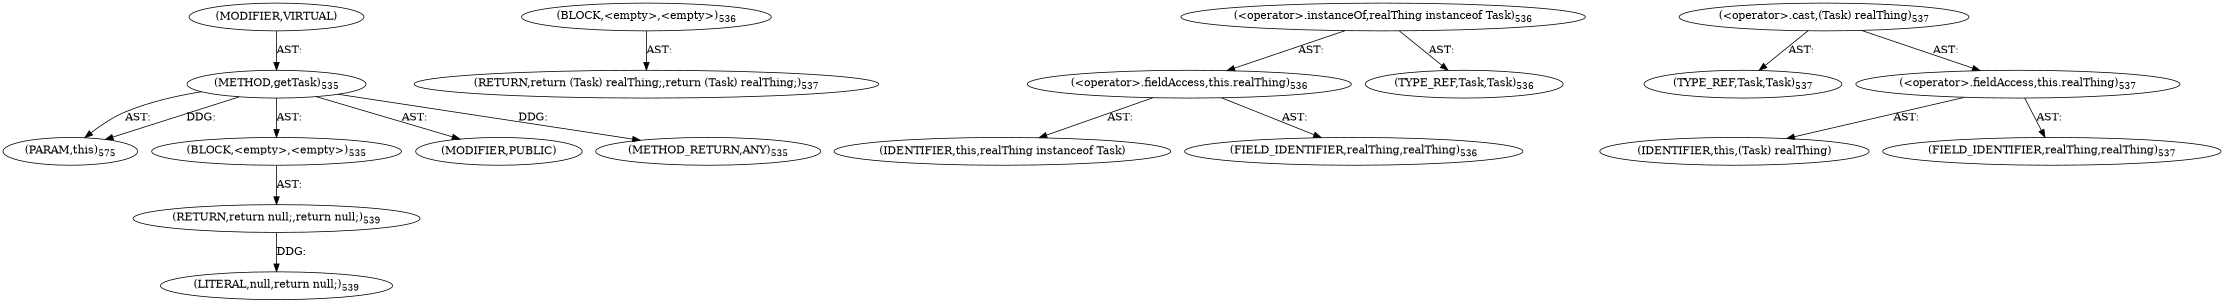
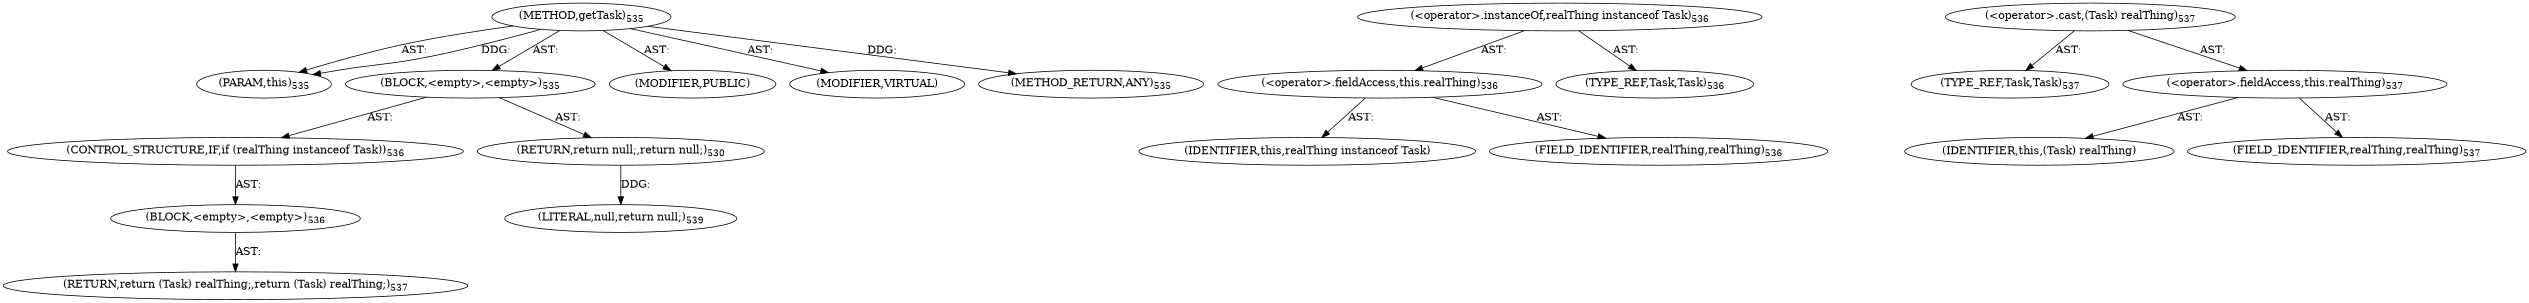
edge "(MODIFIER,VIRTUAL)" -> "(METHOD,getTask)": reversed
node "(PARAM,this)": text "575" -> "535"
node "(CONTROL_STRUCTURE,IF,if (realThing instanceof Task))": added
node "(RETURN,return null;,return null;)": text "539" -> "530"
